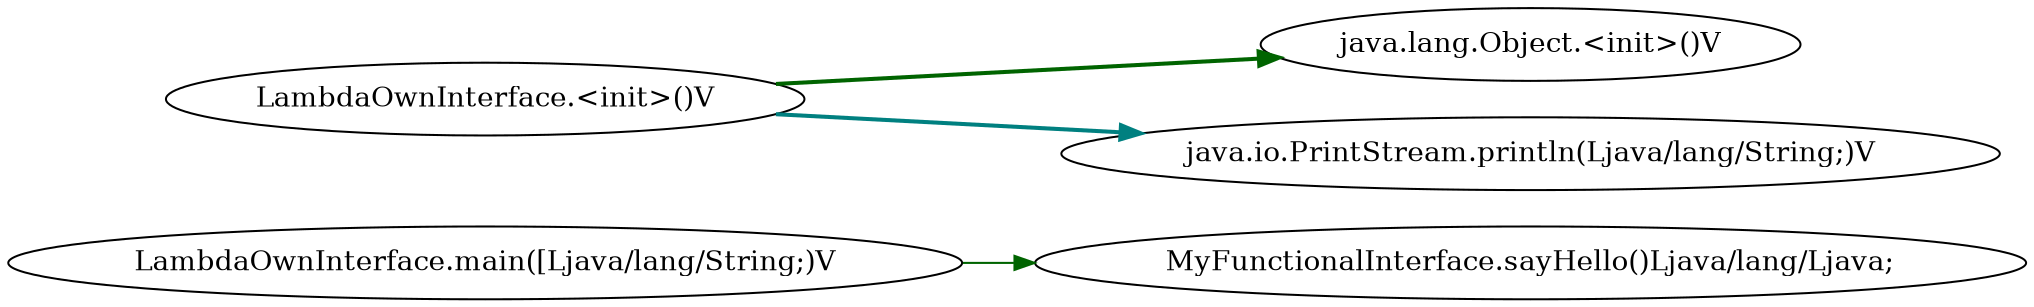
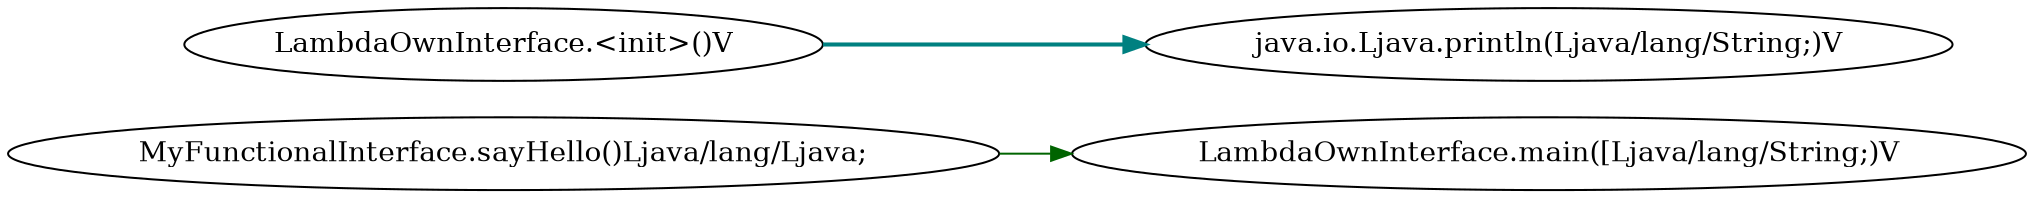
node "java.lang.Object.<init>()V": removed
node "java.io.PrintStream.println(Ljava/lang/String;)V": label "java.io.PrintStream.println(Ljava/lang/String;)V" -> "java.io.Ljava.println(Ljava/lang/String;)V"
edge "LambdaOwnInterface.main([Ljava/lang/String;)V" -> "MyFunctionalInterface.sayHello()Ljava/lang/Ljava;": reversed
